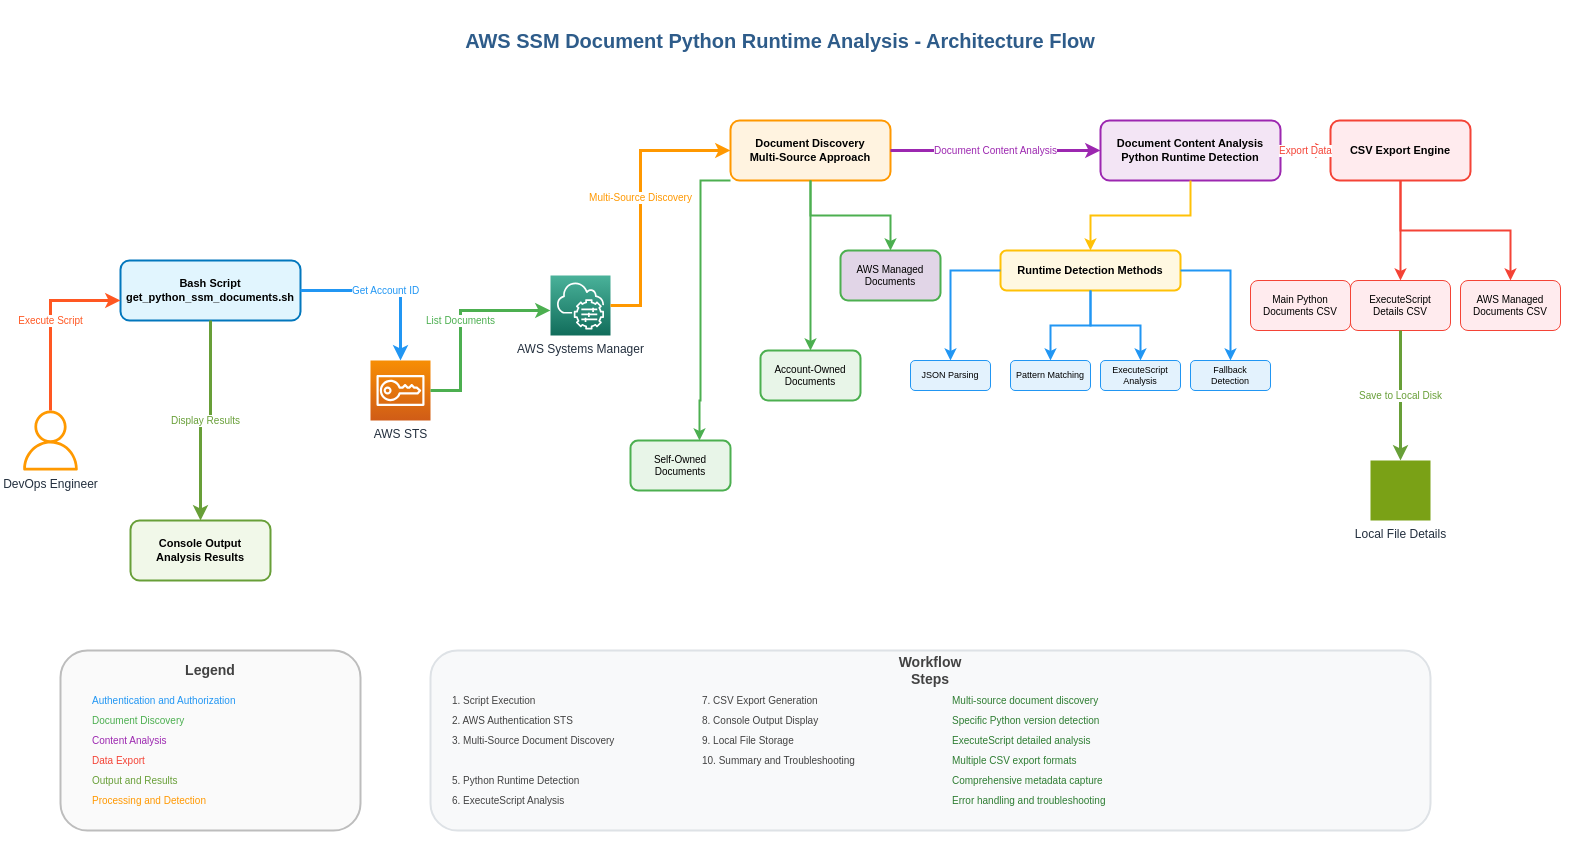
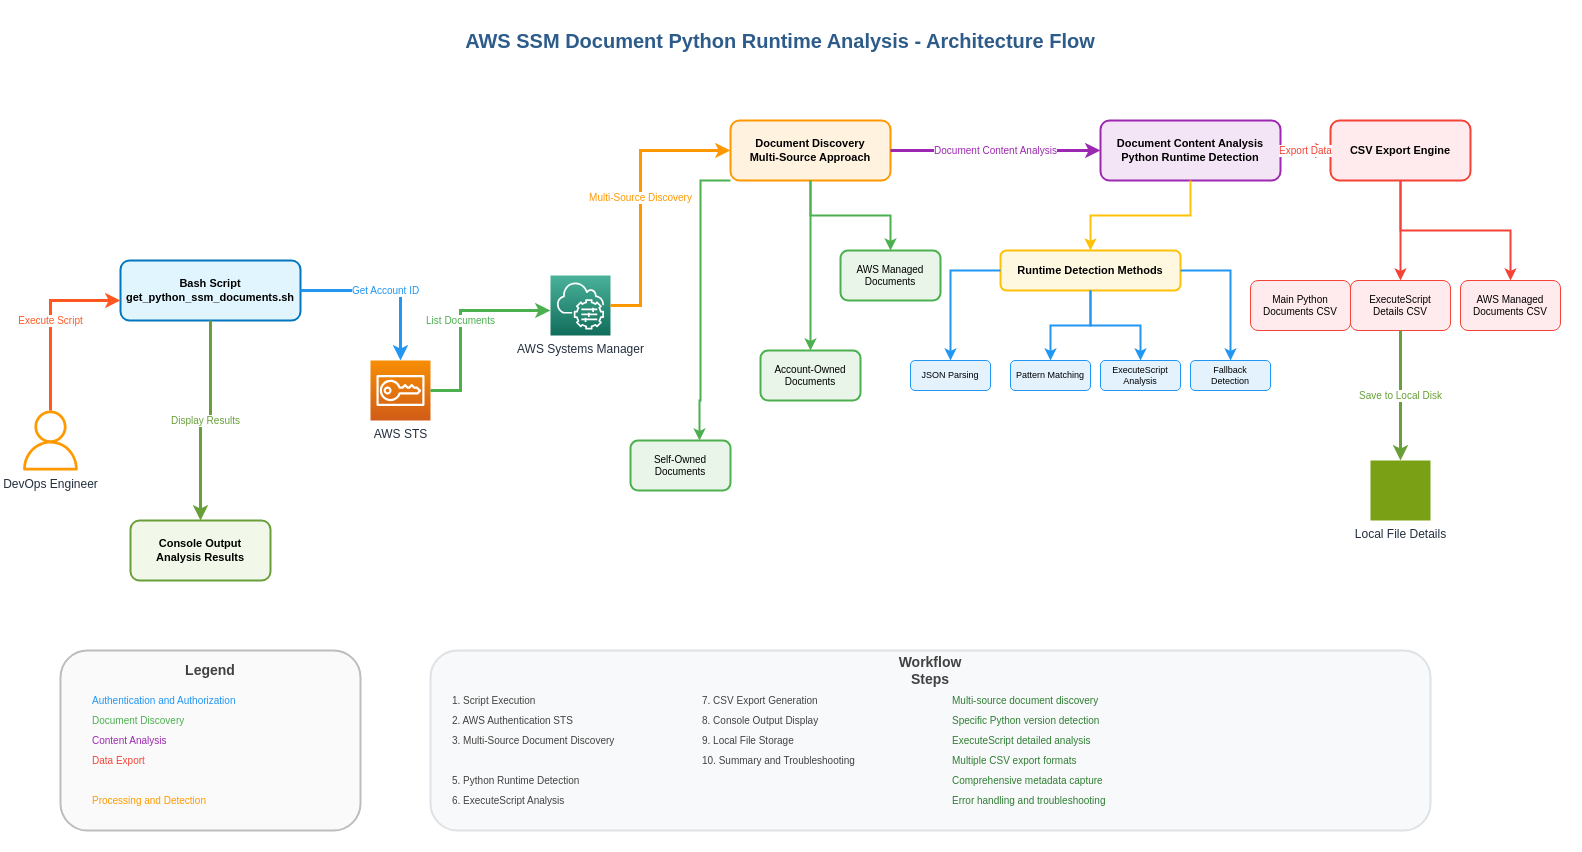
node "AWS Managed Documents": fillcolor #e1d5e7 -> #e8f5e8
node "Output and Results": removed
